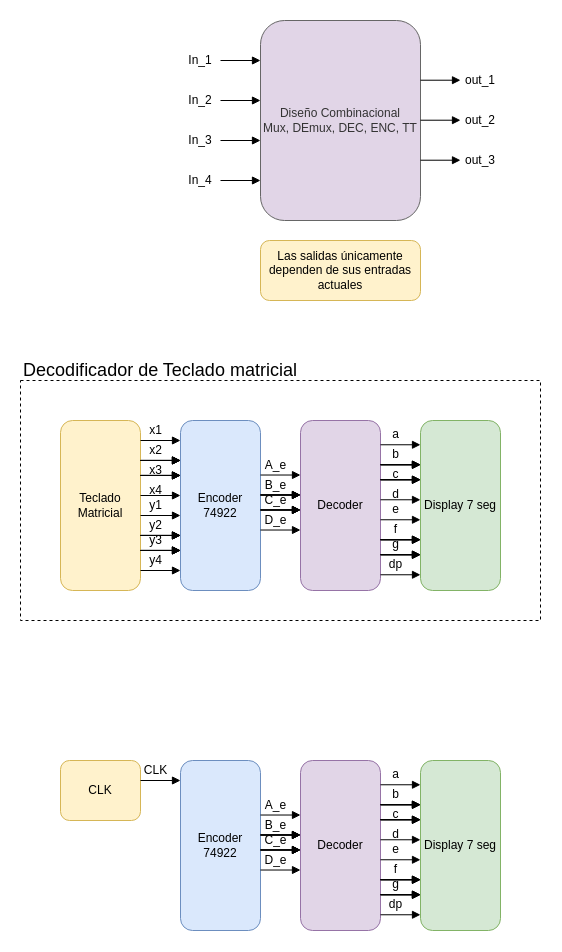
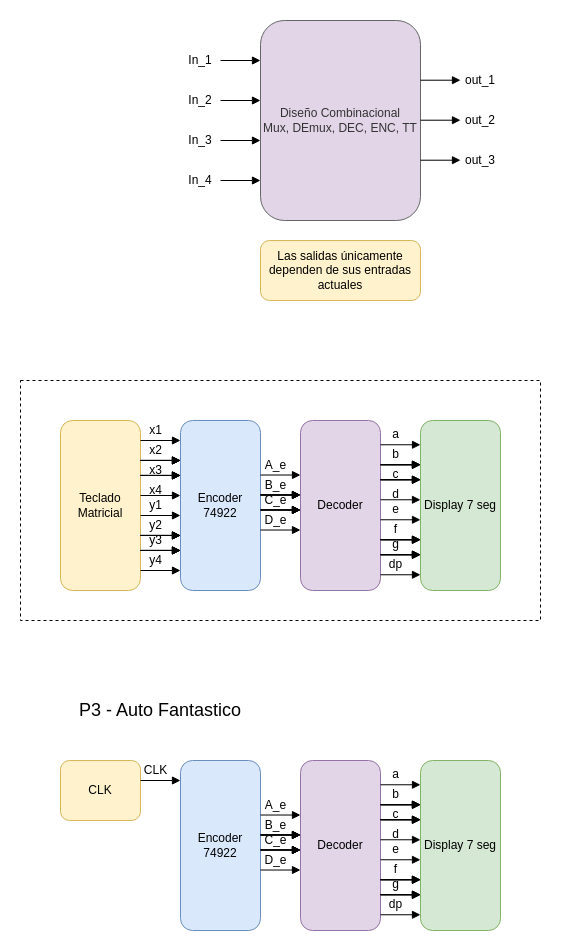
node "Decodificador de Teclado matricial": removed
node "P3 - Auto Fantastico": added
